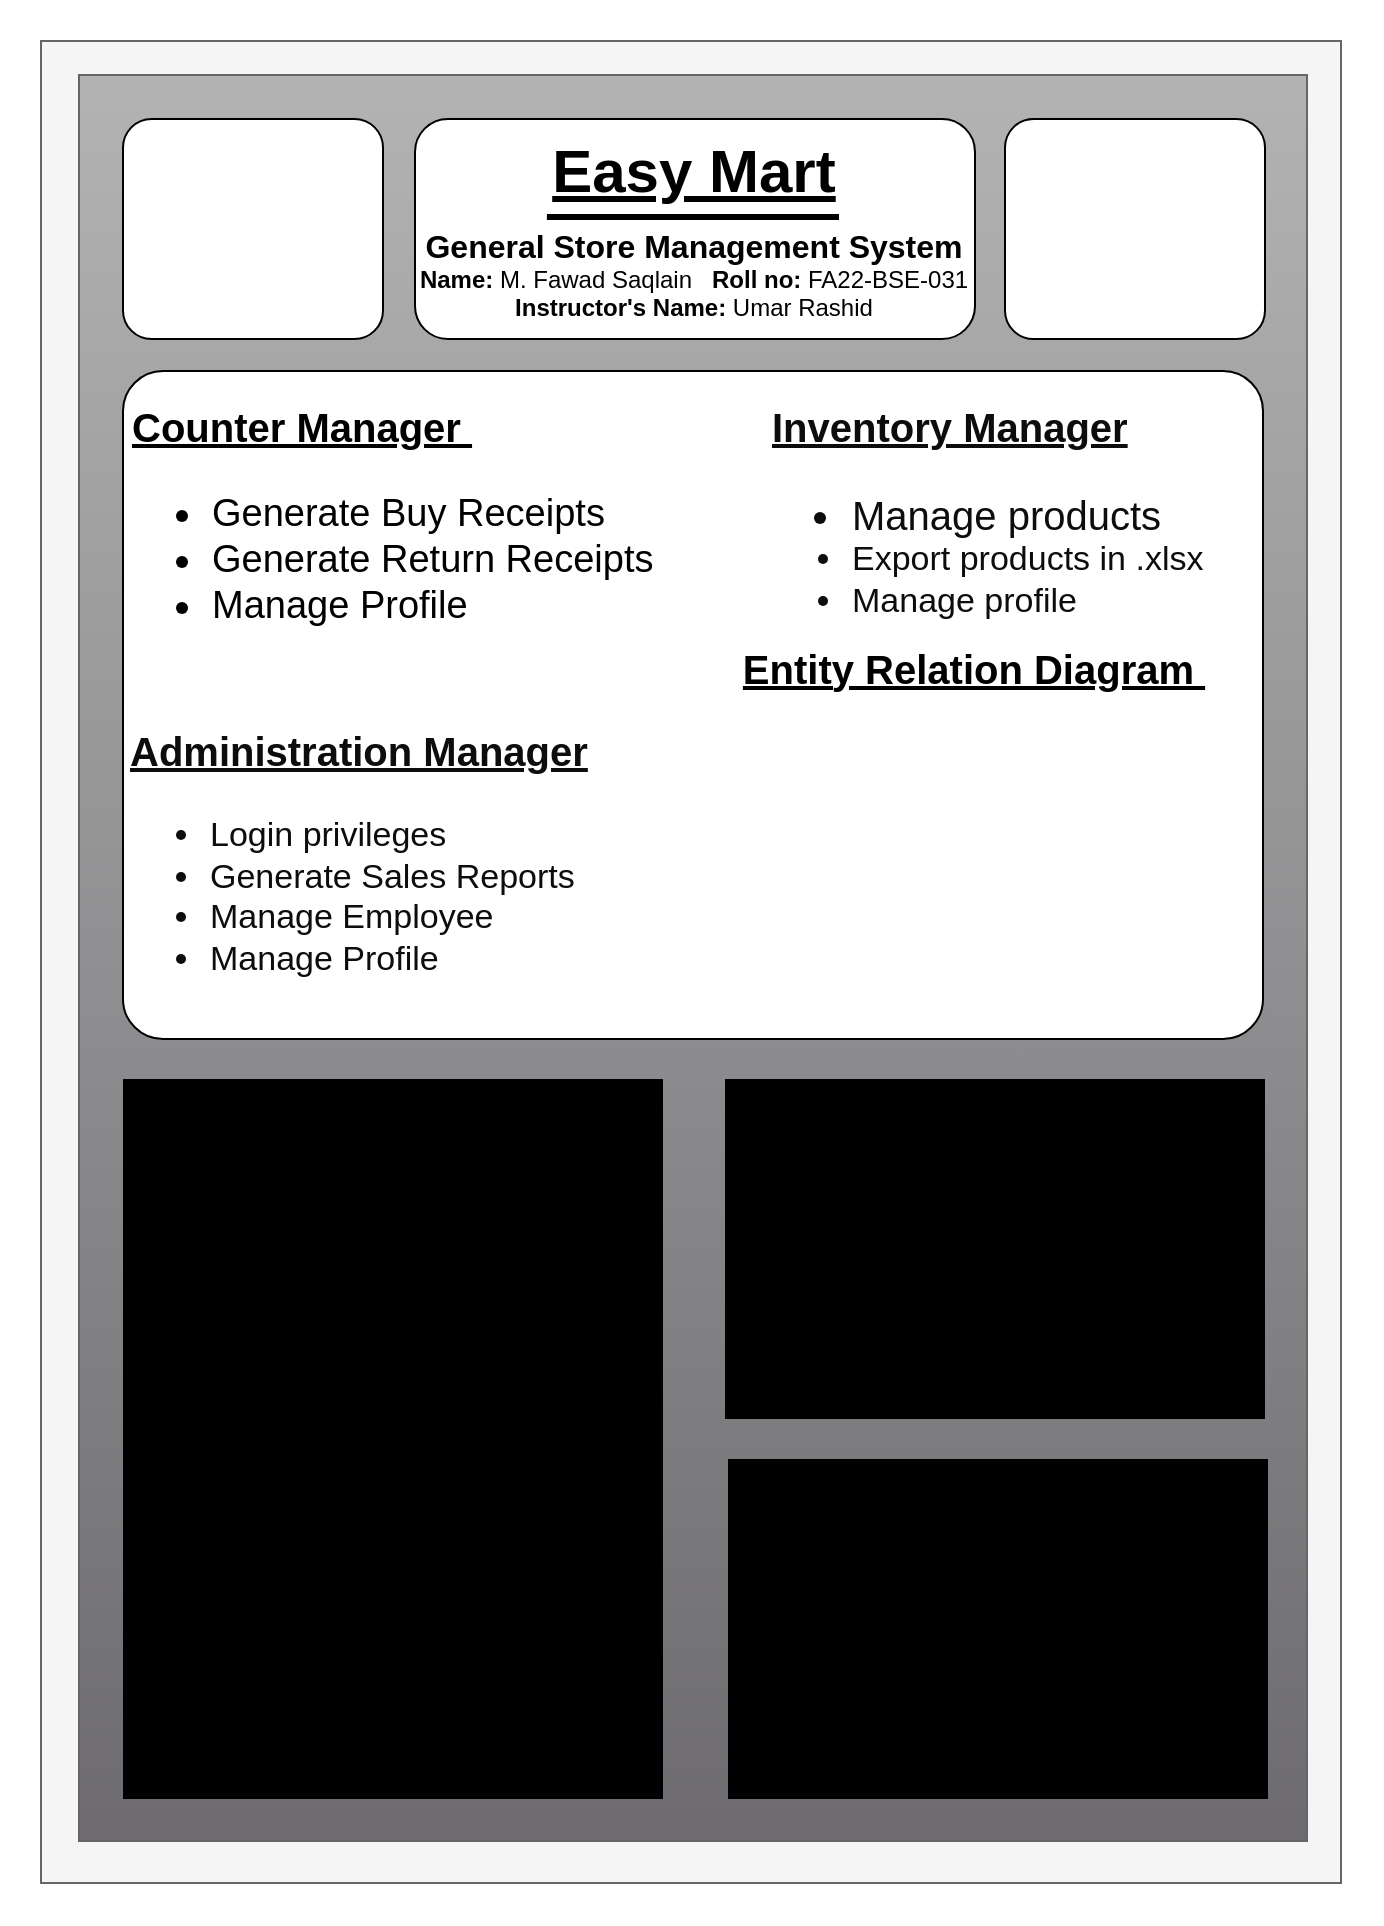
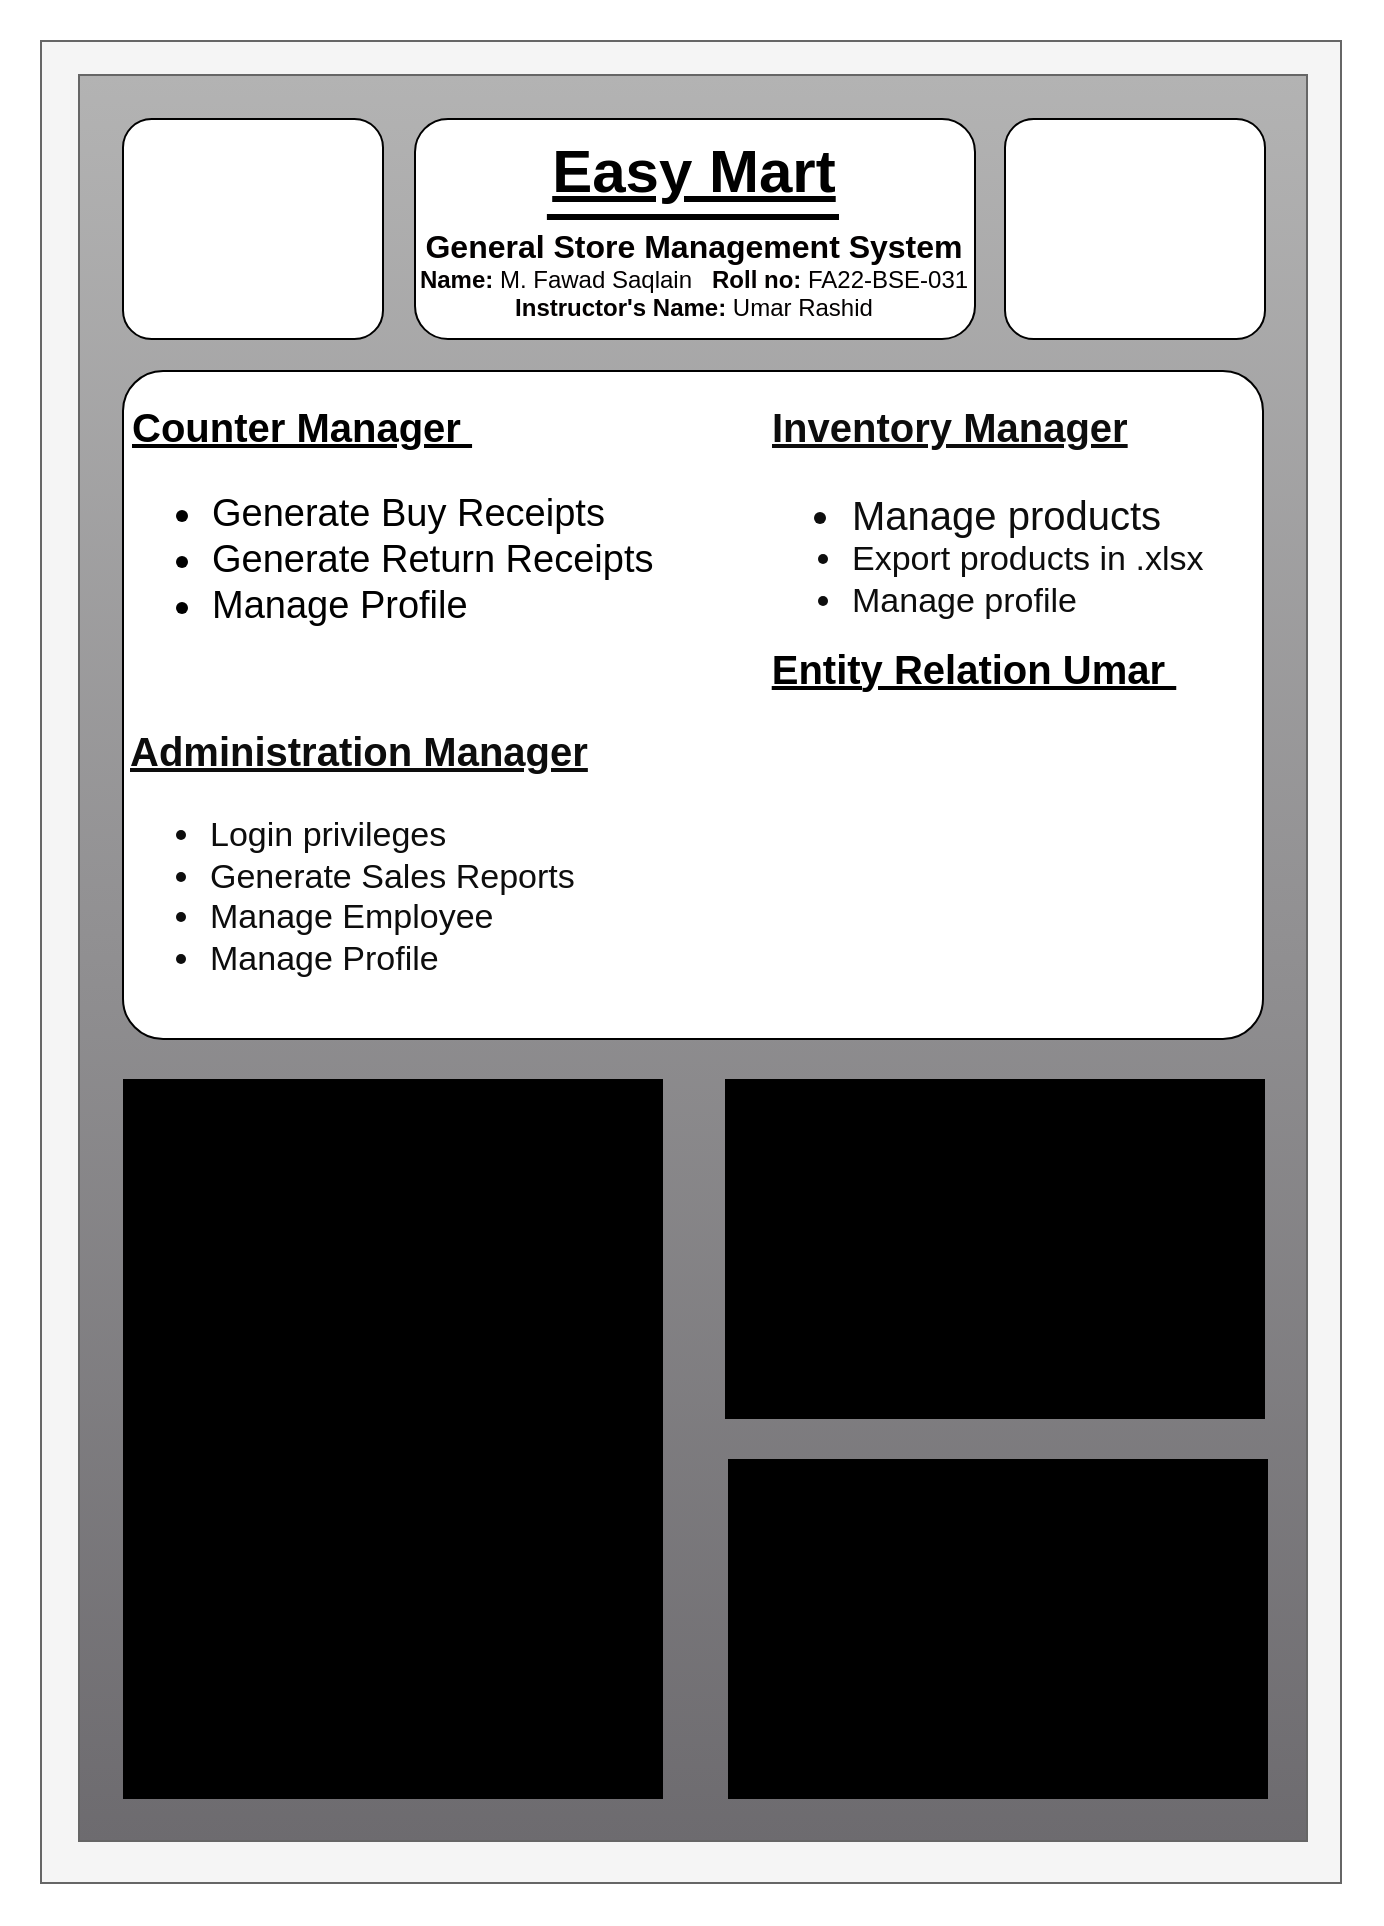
node "Entity Relation Diagram": label "Entity Relation Diagram" -> "Entity Relation Umar"
